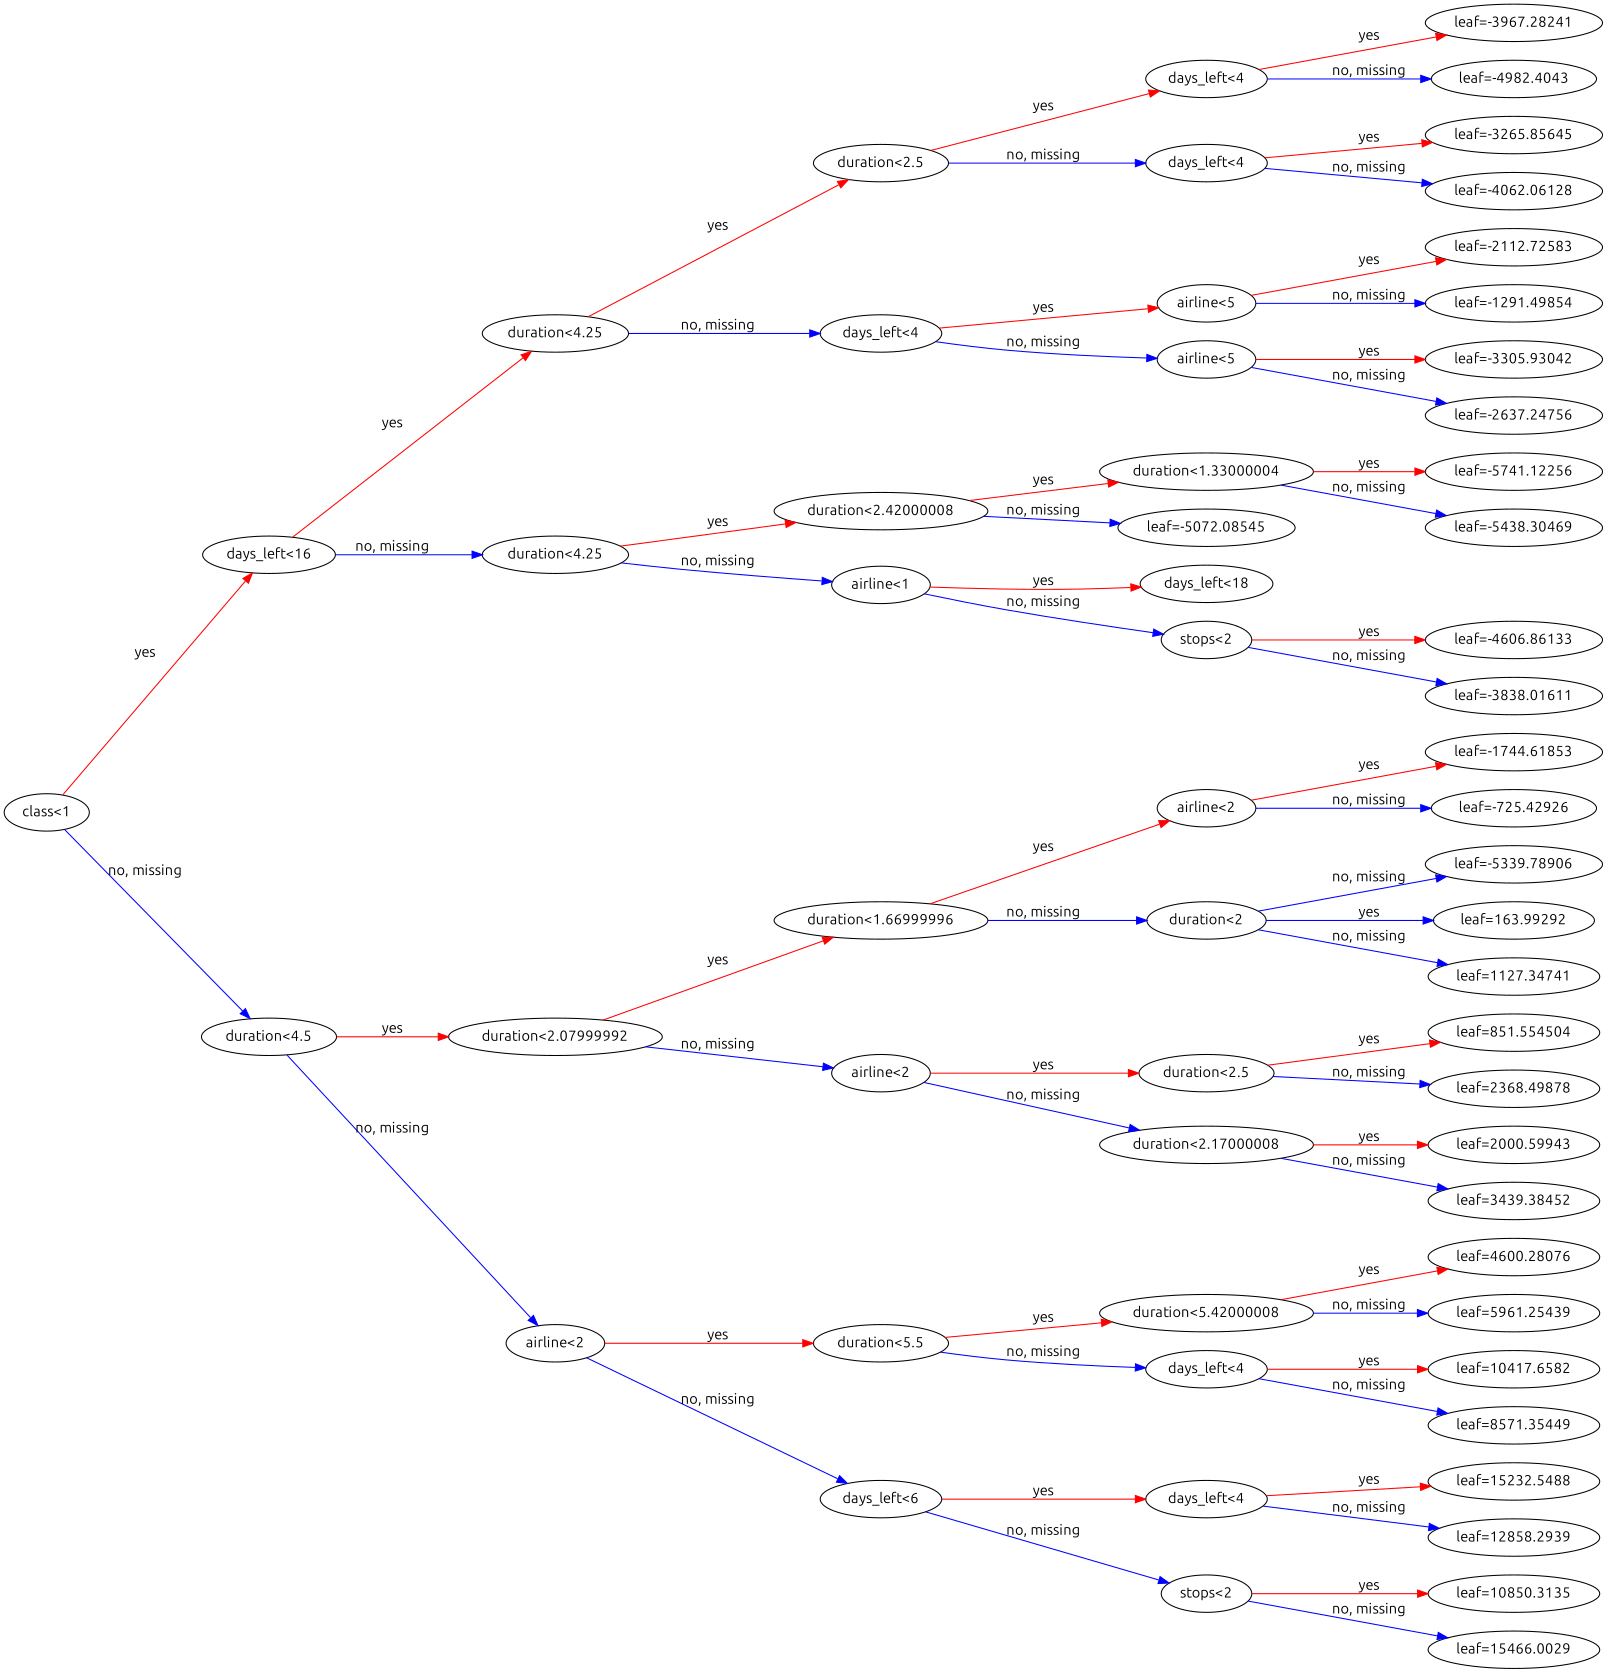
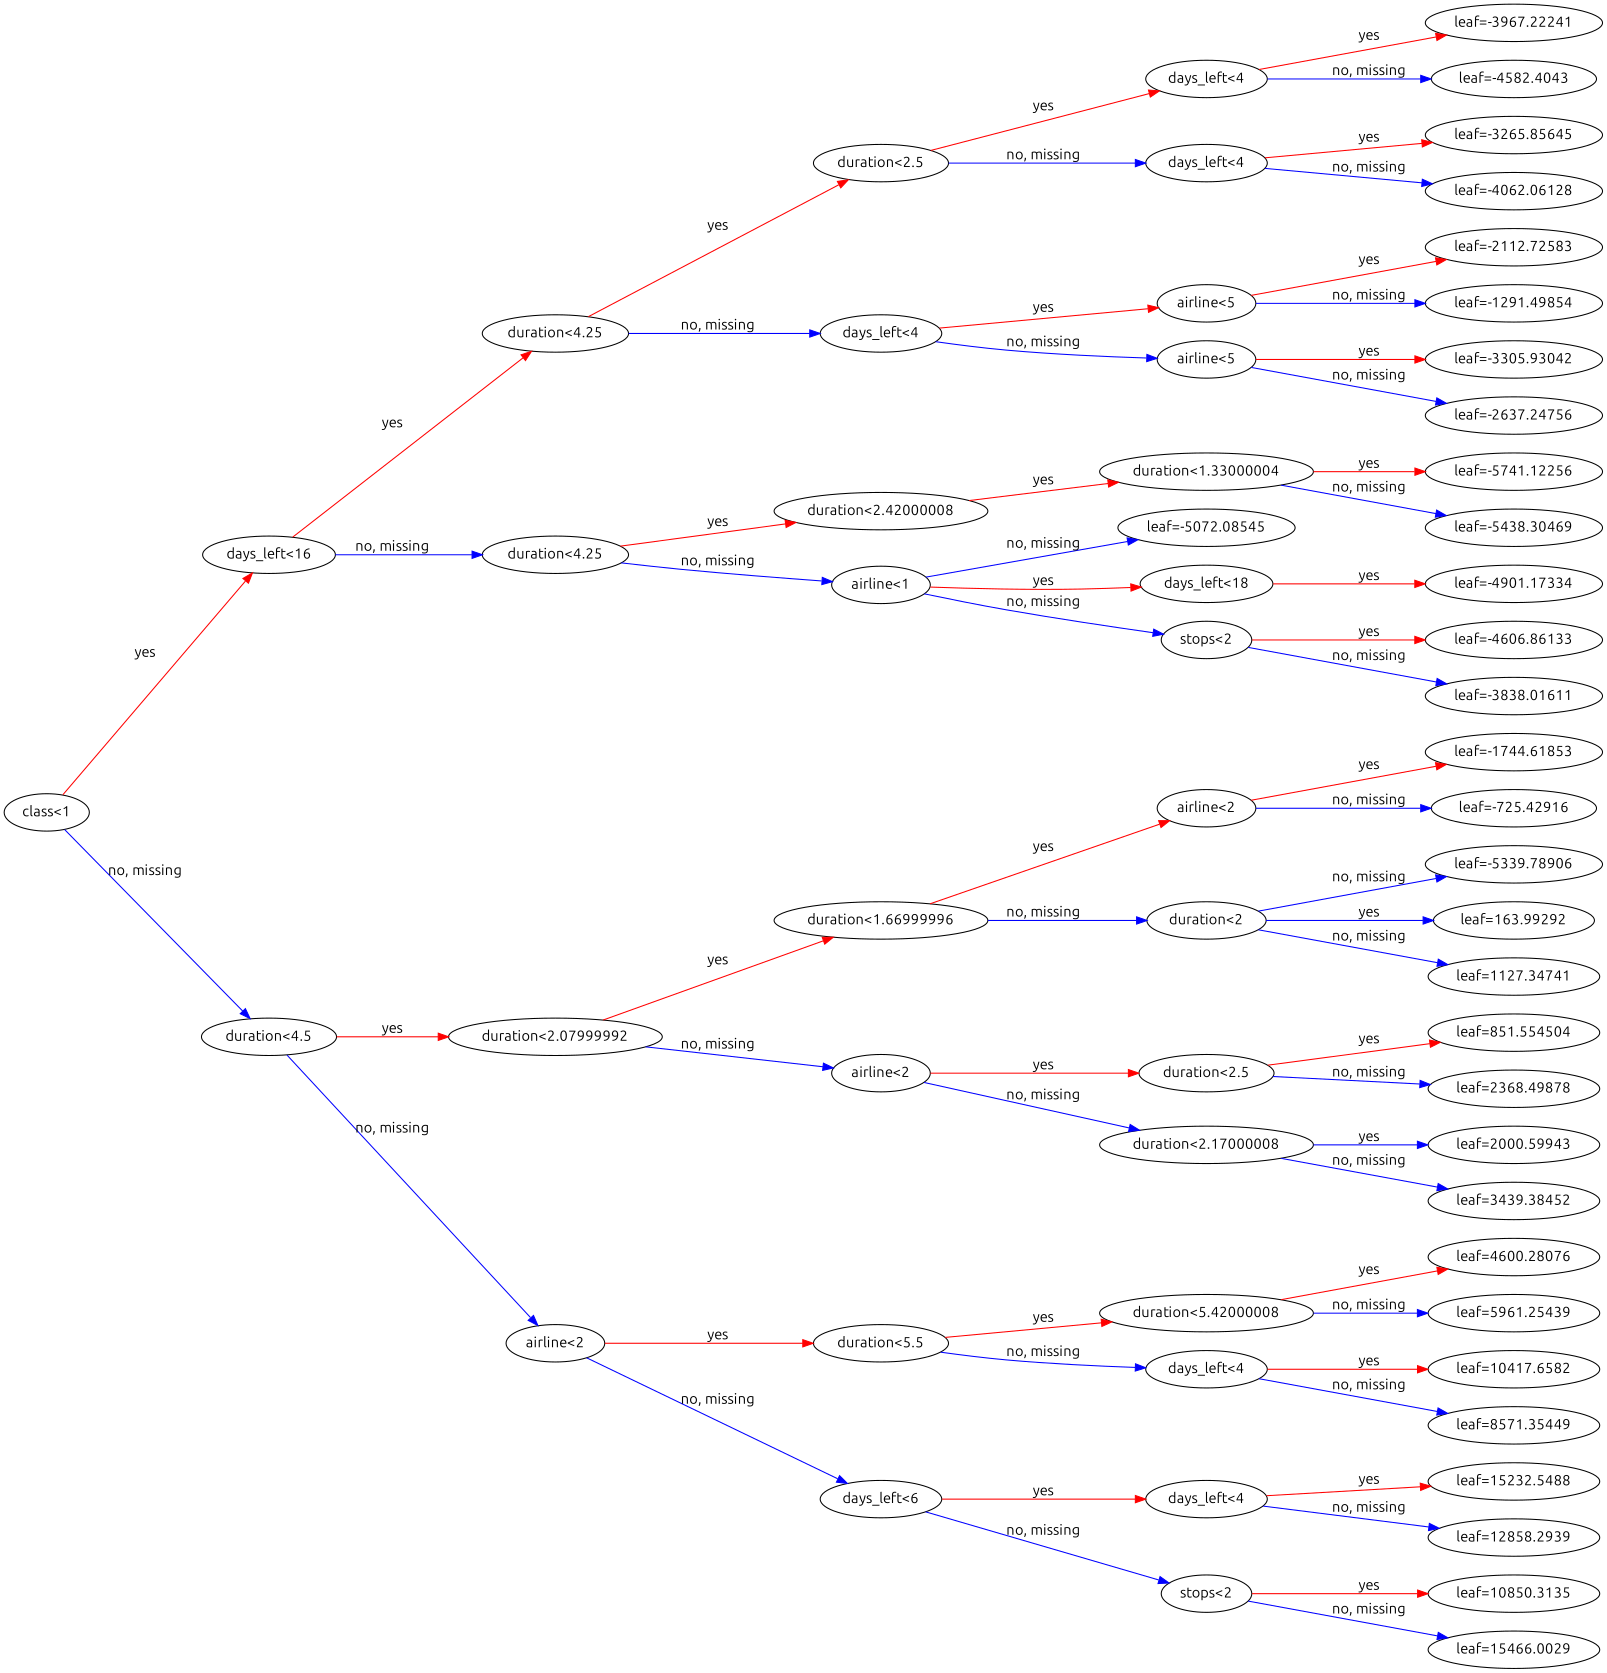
node "leaf=-3967.28241": label "leaf=-3967.28241" -> "leaf=-3967.22241"
node "leaf=-4982.4043": label "leaf=-4982.4043" -> "leaf=-4582.4043"
edge "duration<2.42000008" -> "leaf=-5072.08545": now "airline<1" -> "leaf=-5072.08545"
node "leaf=-4901.17334": added
node "leaf=-725.42926": label "leaf=-725.42926" -> "leaf=-725.42916"
edge "duration<2.17000008" -> "leaf=2000.59943": color #ff0000 -> #0000ff
